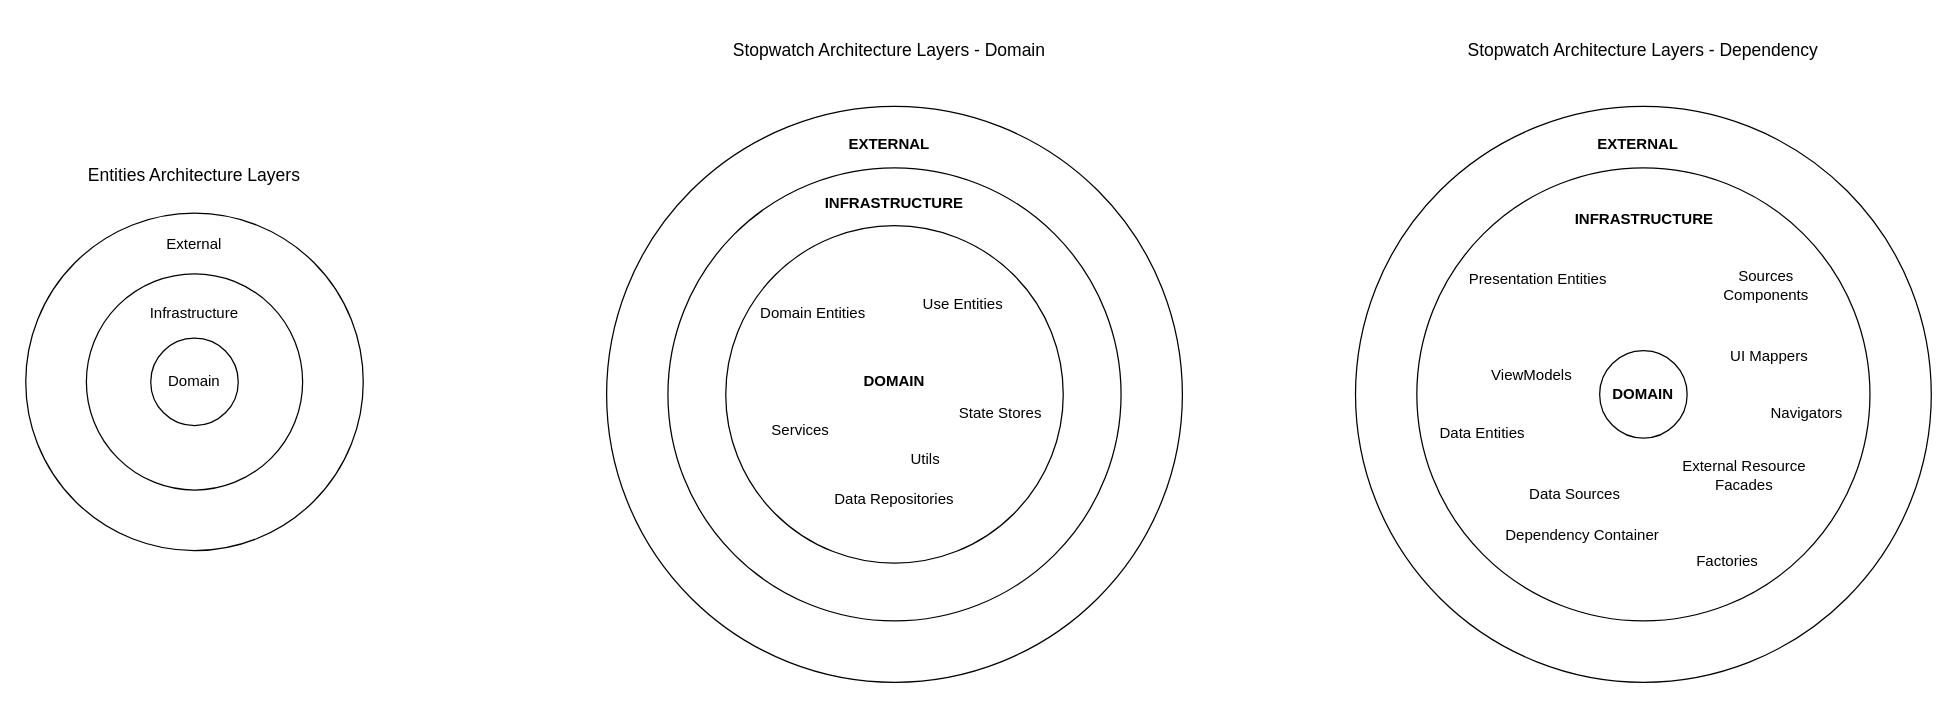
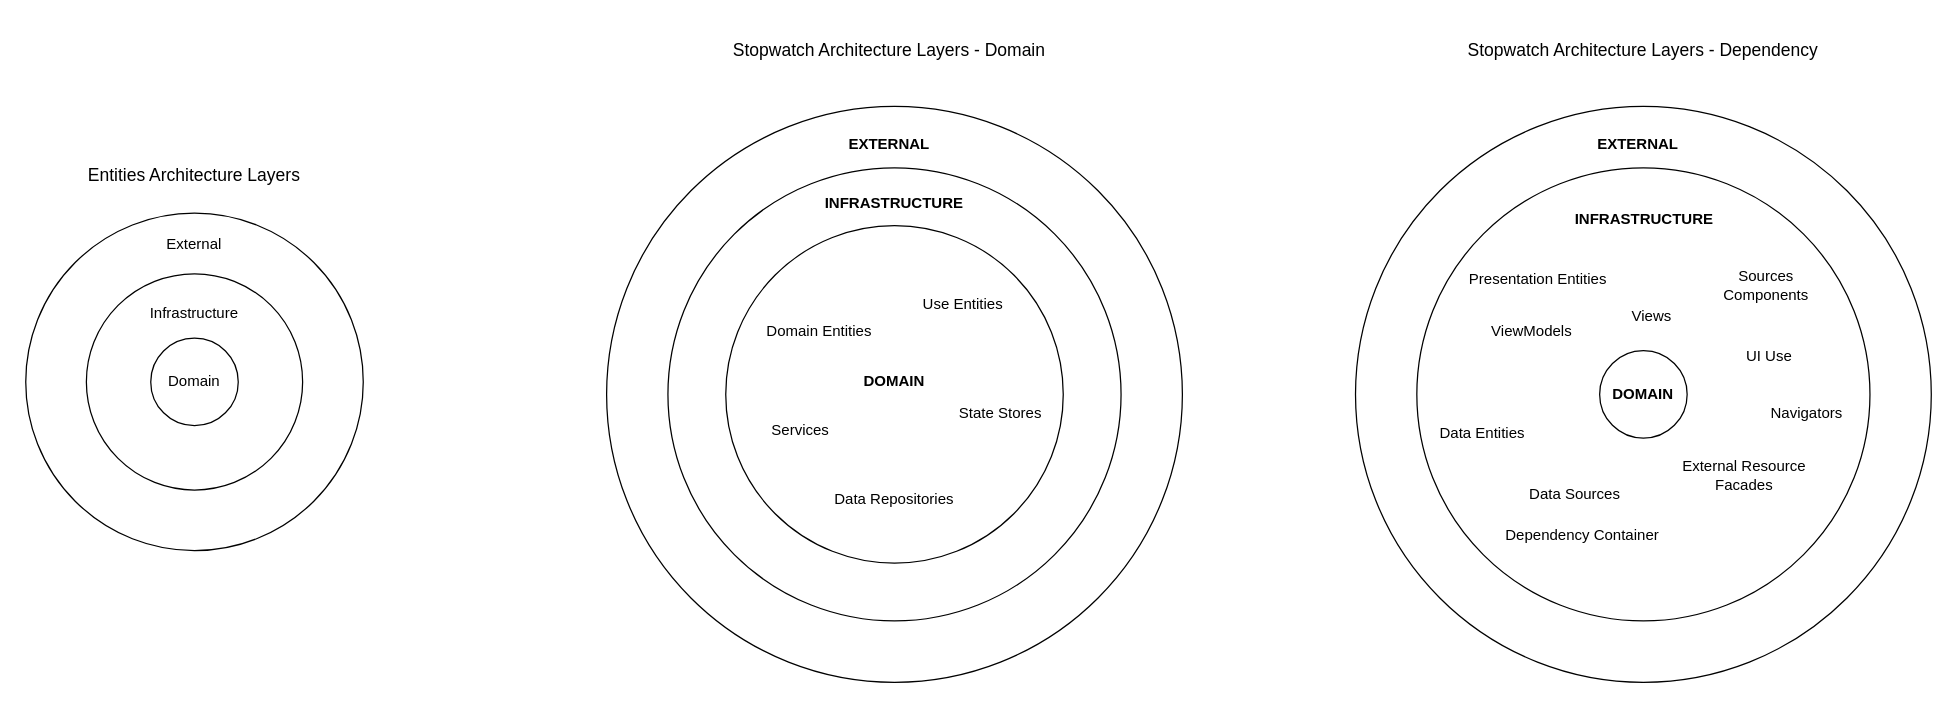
node "Domain Entities": moved (813, 313) -> (819, 332)
node "Views": added
node "UI Mappers": label "UI Mappers" -> "UI Use"
node "ViewModels": moved (1532, 376) -> (1532, 332)
node "Utils": removed
node "Factories": removed
